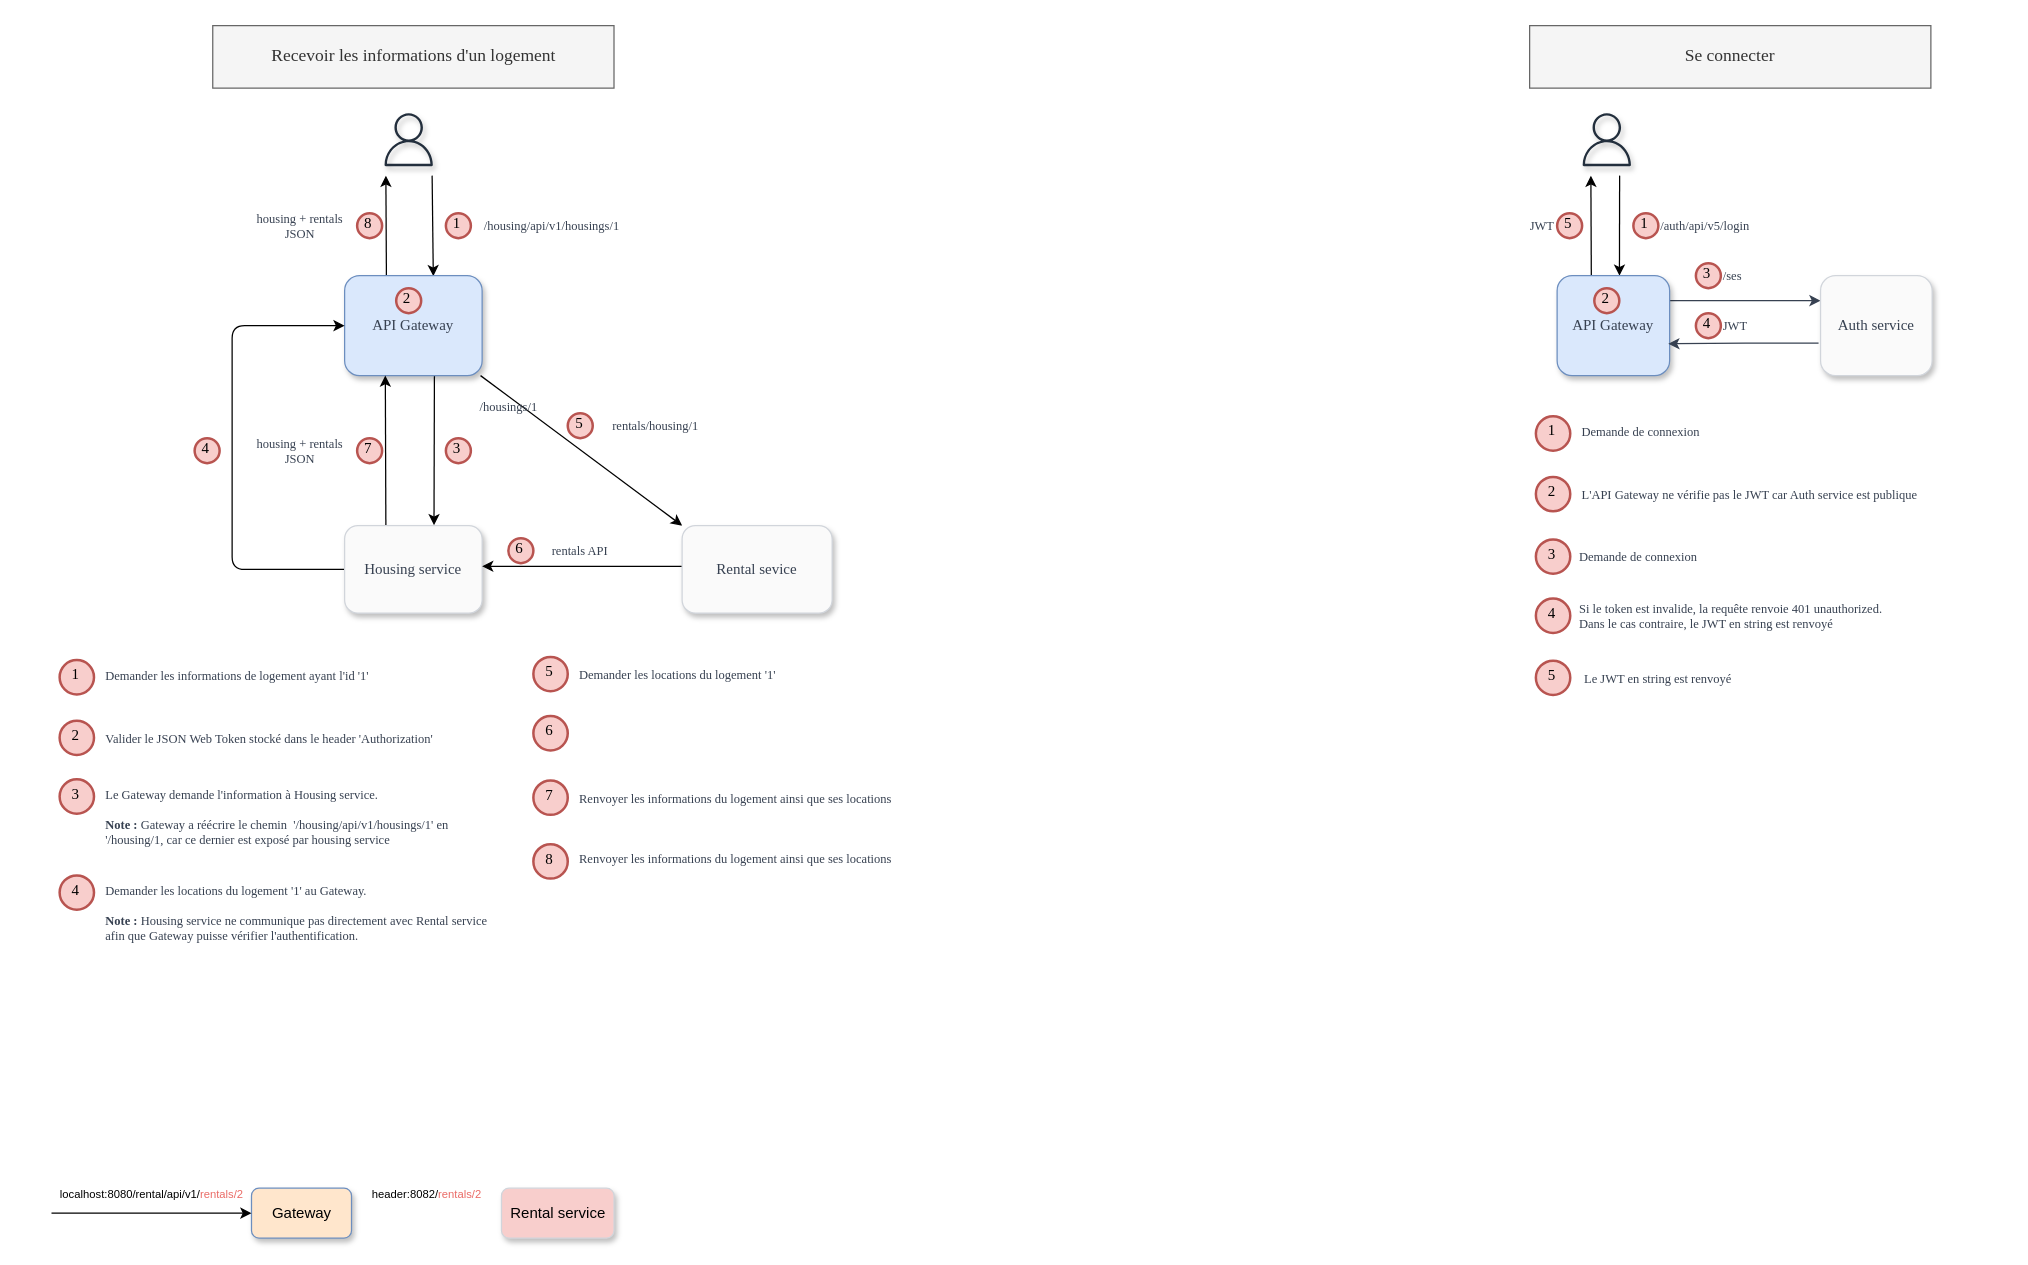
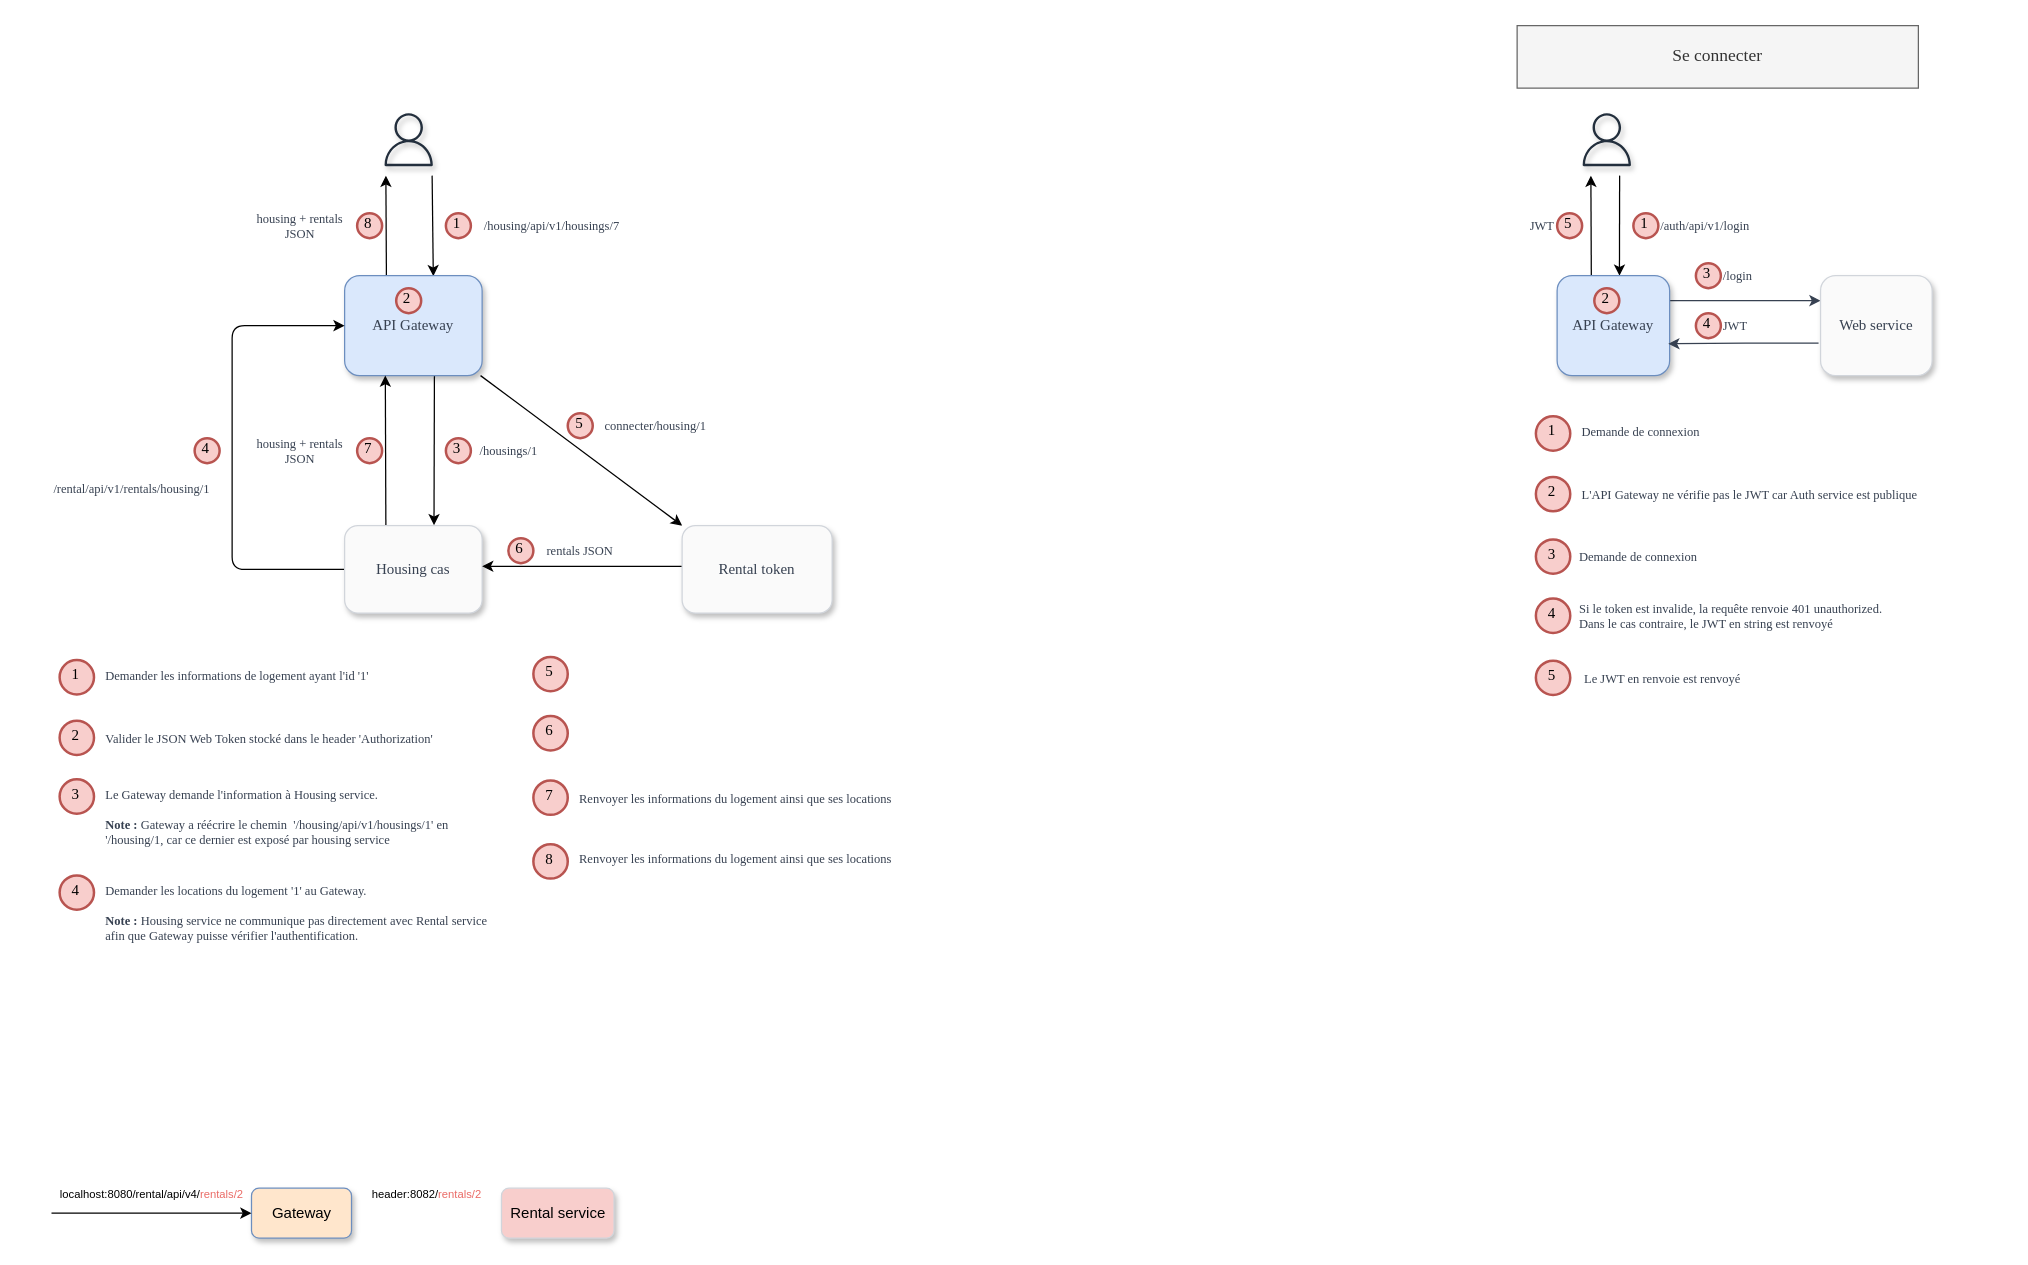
node "Recevoir les informations d'un logement": removed
node "Se connecter": moved (1730, 57) -> (1718, 57)
node "/housing/api/v1/housings/1": label "/housing/api/v1/housings/1" -> "/housing/api/v1/housings/7"
node "/auth/api/v5/login": label "/auth/api/v5/login" -> "/auth/api/v1/login"
node "/ses": label "/ses" -> "/login"
node "Auth service": label "Auth service" -> "Web service"
node "/housings/1": moved (509, 407) -> (509, 451)
node "rentals/housing/1": label "rentals/housing/1" -> "connecter/housing/1"
node "/rental/api/v1/rentals/housing/1": added
node "rentals API": label "rentals API" -> "rentals JSON"
node "Housing service": label "Housing service" -> "Housing cas"
node "Rental sevice": label "Rental sevice" -> "Rental token"
node "Demander les locations du logement '1'": removed
node "Le JWT en string est renvoyé": label "Le JWT en string est renvoyé" -> "Le JWT en renvoie est renvoyé"
node "localhost:8080/rental/api/v1/rentals/2": label "localhost:8080/rental/api/v1/rentals/2" -> "localhost:8080/rental/api/v4/rentals/2"
